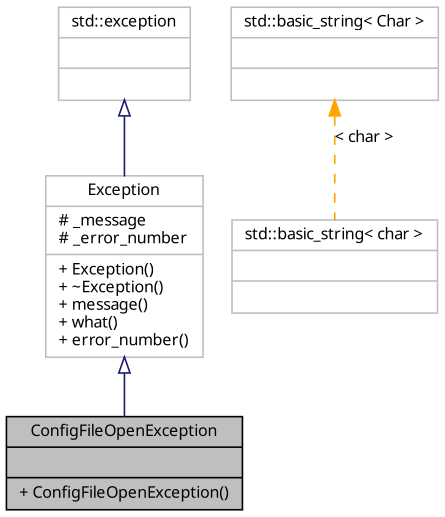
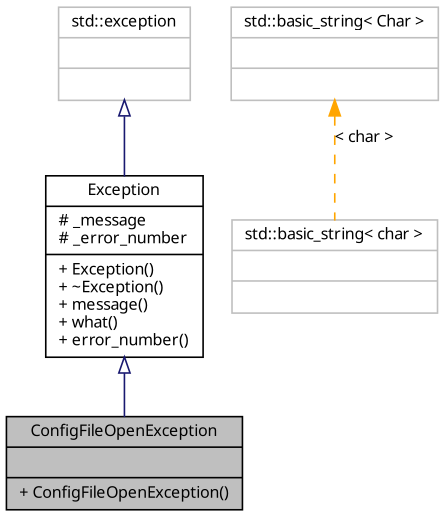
node "Exception": color grey75 -> black
